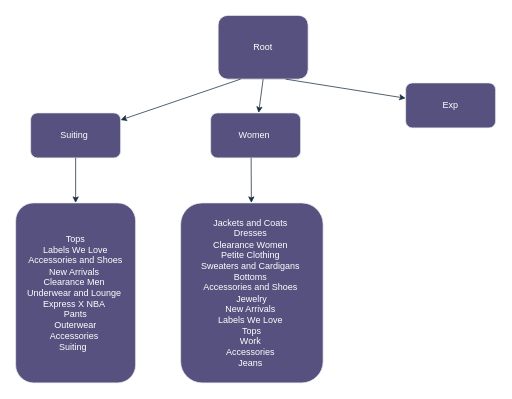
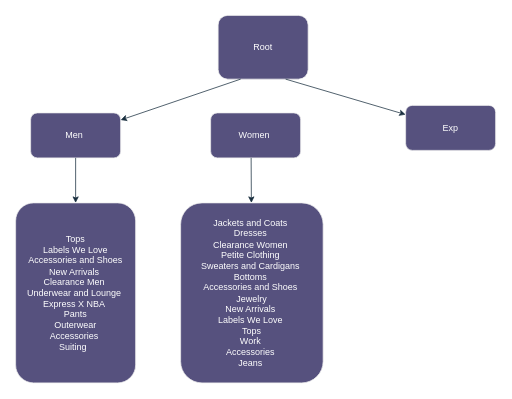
edge "Root" -> "Women": removed
node "Exp": moved (450, 105) -> (450, 128)
node "Suiting": label "Suiting" -> "Men"
